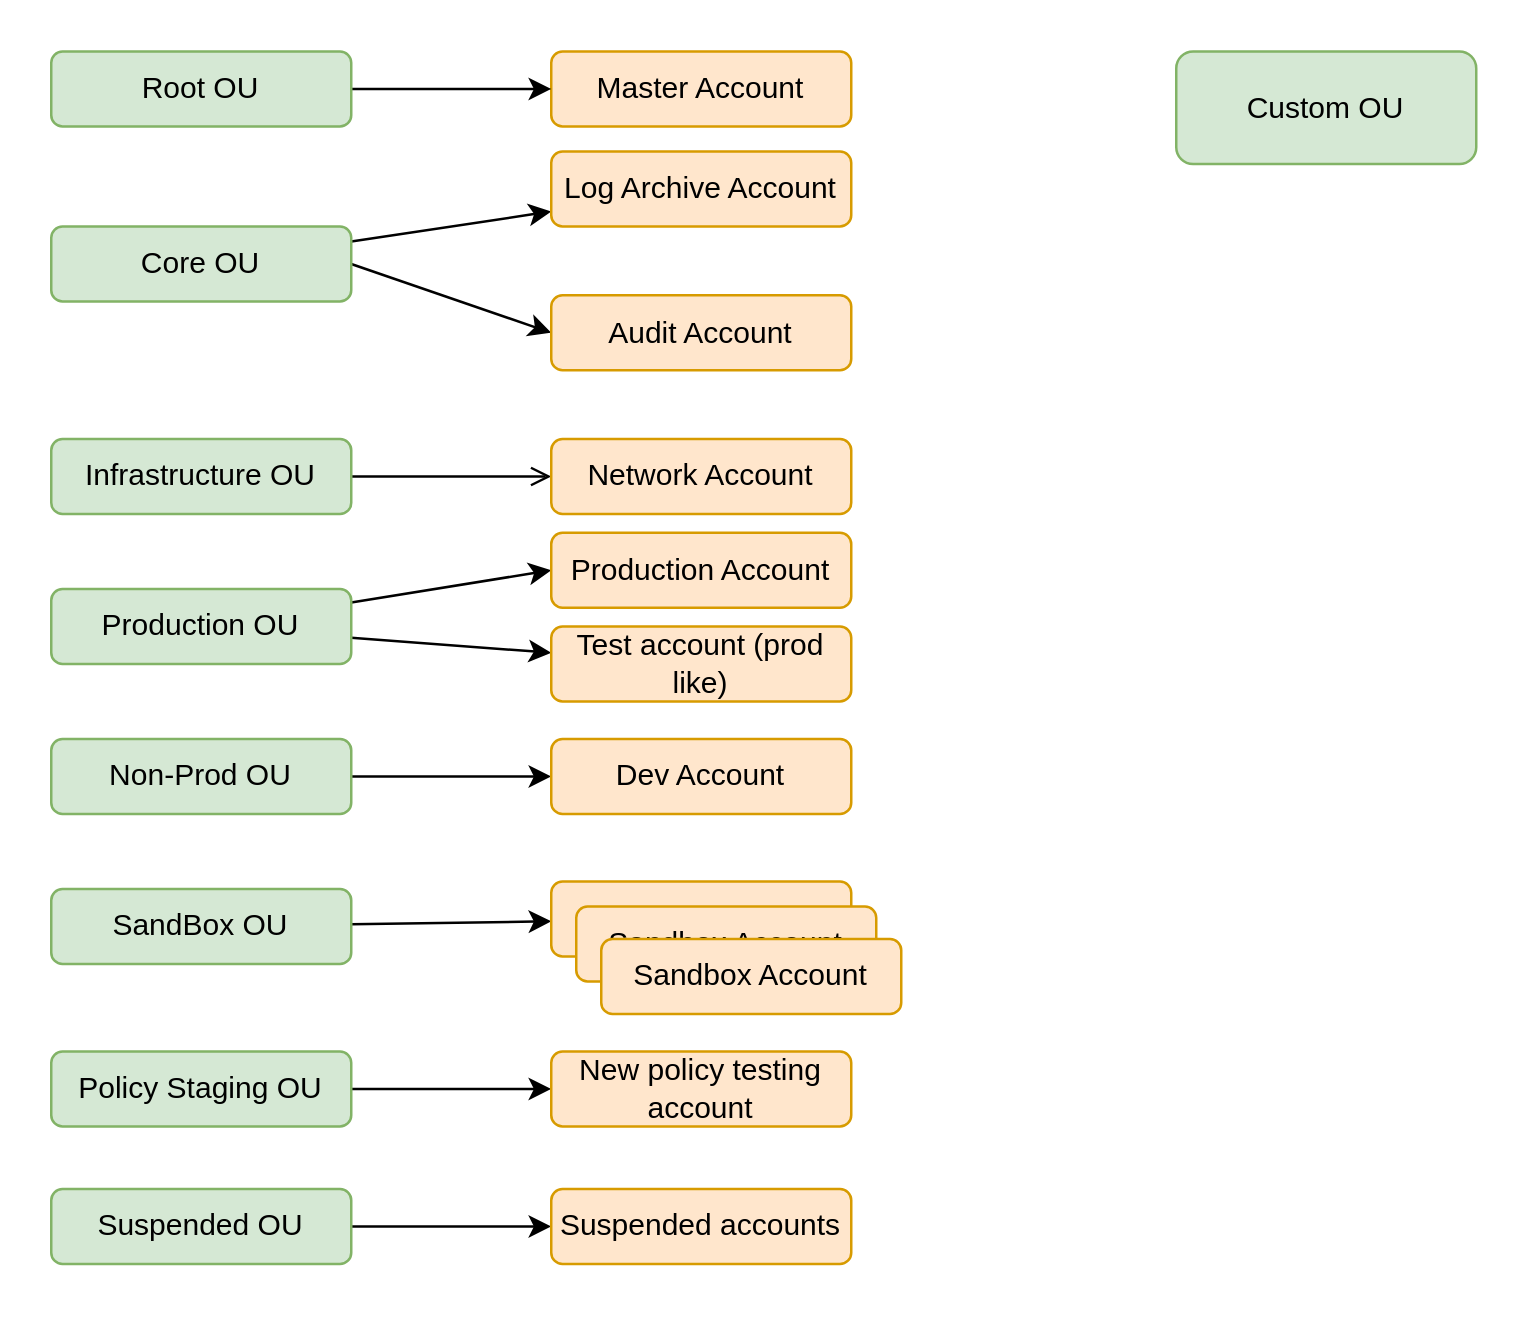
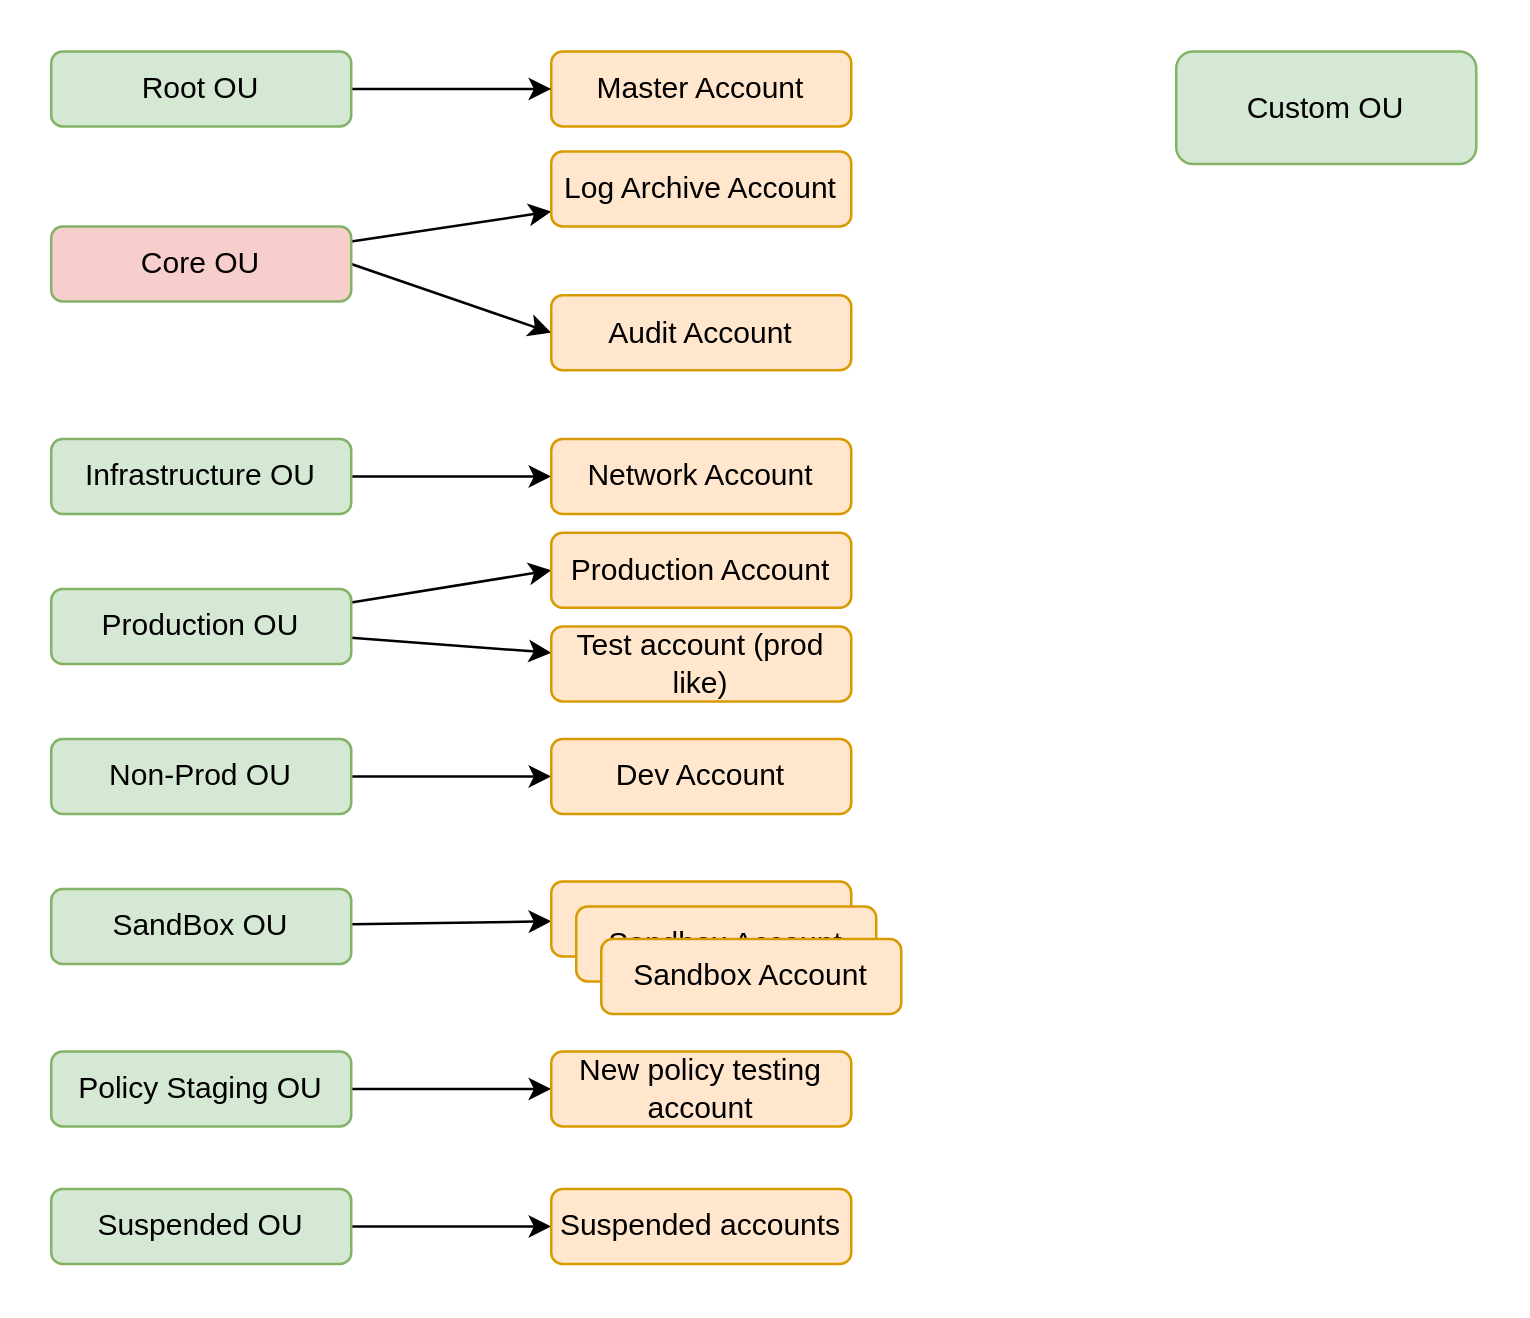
node "Core OU": fillcolor #d5e8d4 -> #f8cecc
edge "Infrastructure OU" -> "Network Account": arrowhead open -> classic
